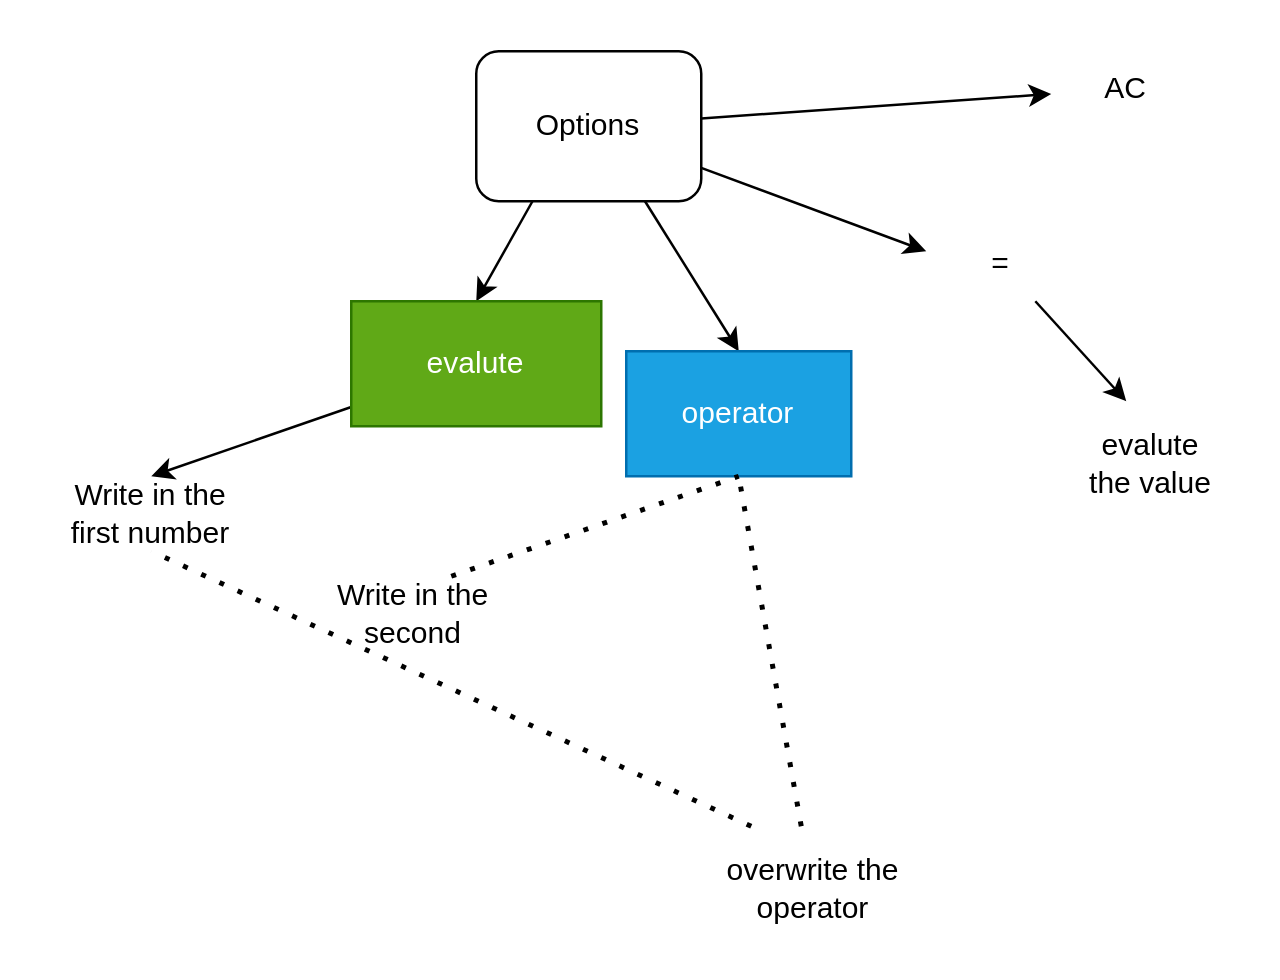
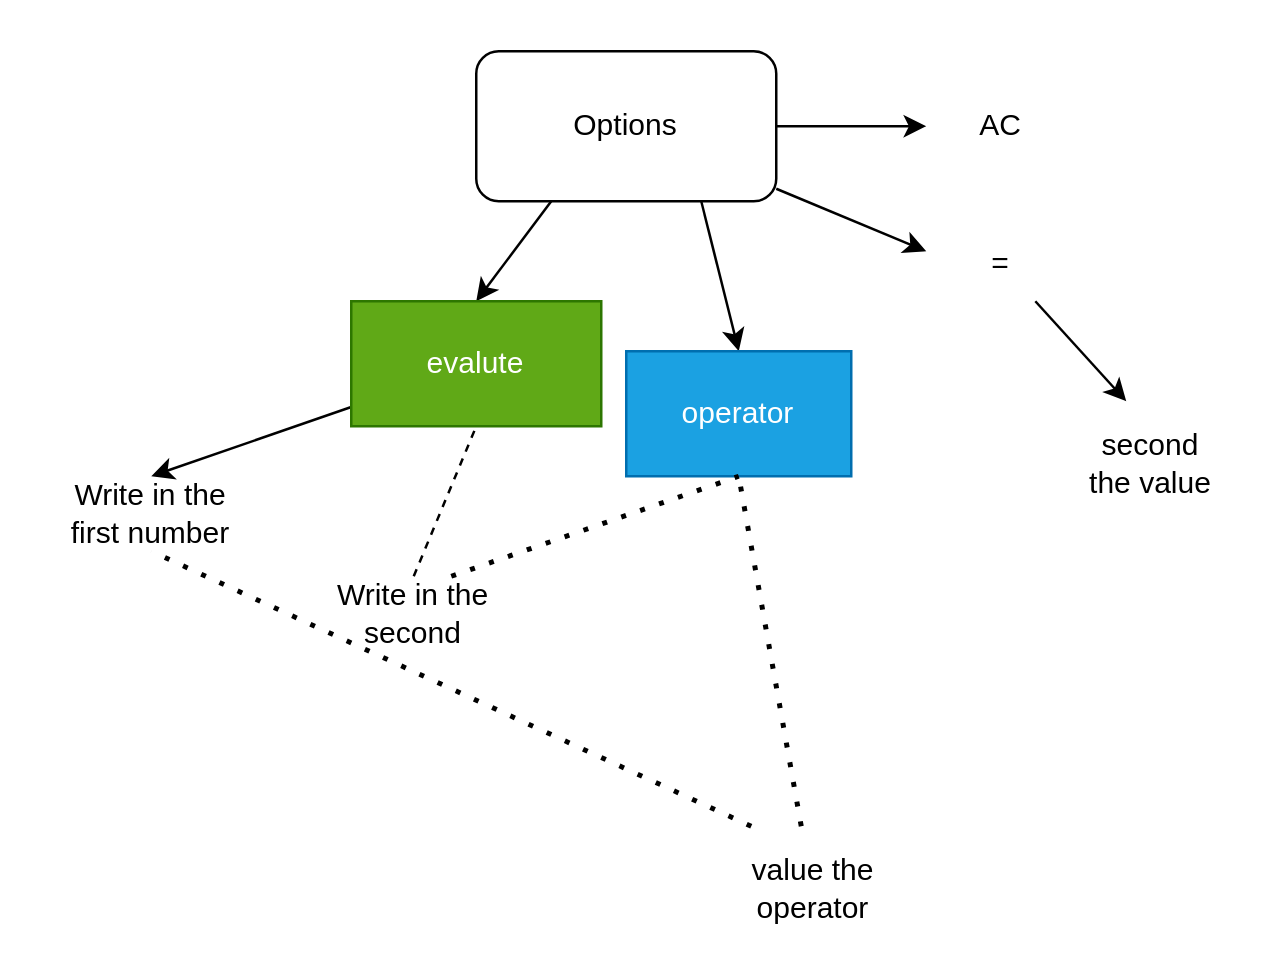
node "AC": moved (1126, 89) -> (1001, 126)
node "Options": size 225x150 -> 300x150
node "evalute the value": label "evalute the value" -> "second the value"
edge "evalute" -- "Write in the second": added
node "overwrite the operator": label "overwrite the operator" -> "value the operator"
